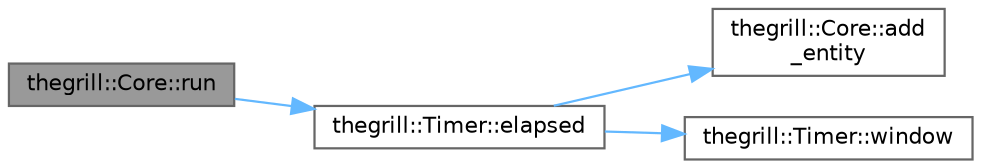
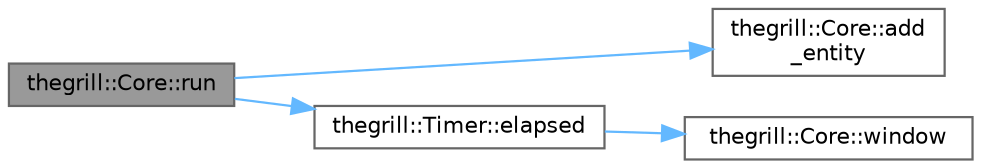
edge "thegrill::Timer::elapsed" -> "thegrill::Core::add _entity": now "thegrill::Core::run" -> "thegrill::Core::add _entity"
node "thegrill::Timer::window": label "thegrill::Timer::window" -> "thegrill::Core::window"
